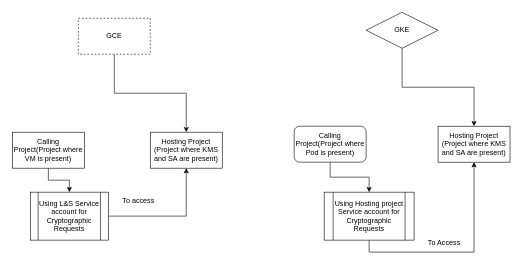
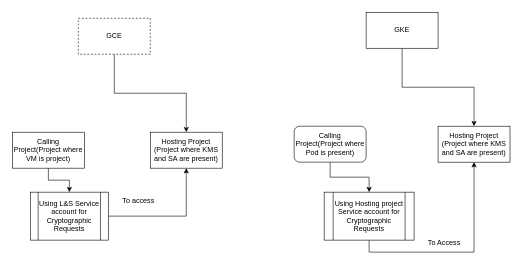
node "GKE": shape diamond -> rectangle
node "Calling Project(Project where VM is present)": label "Calling Project(Project where VM is present)" -> "Calling Project(Project where VM is project)"
